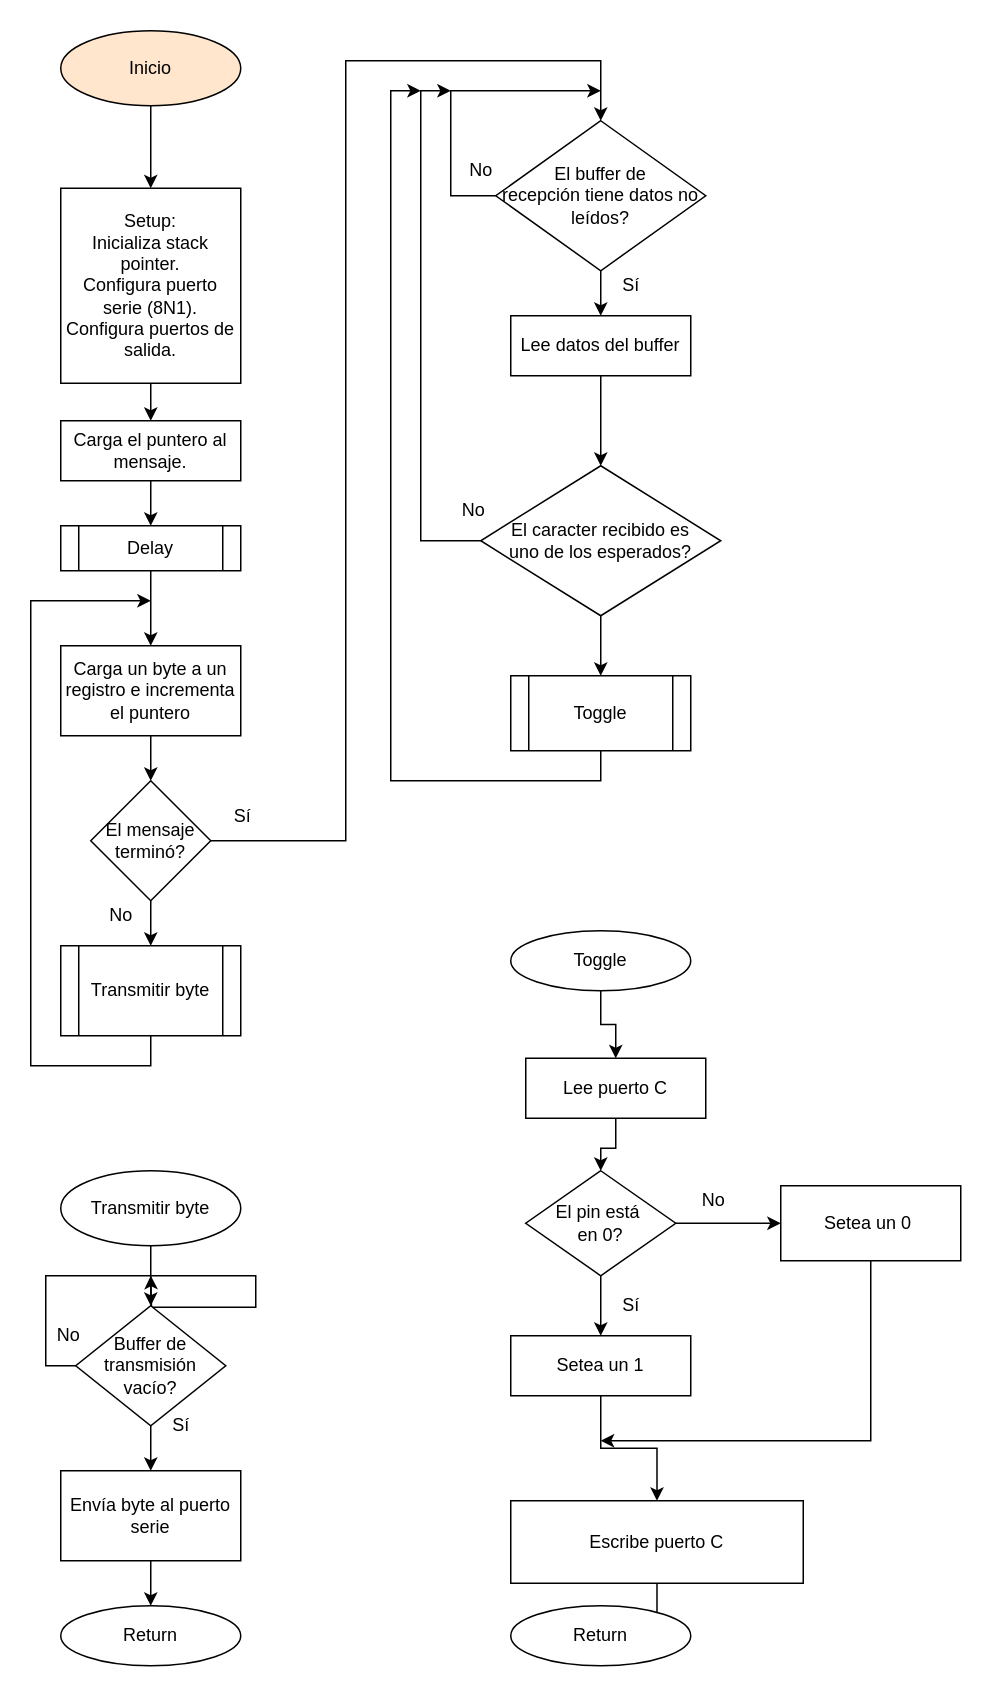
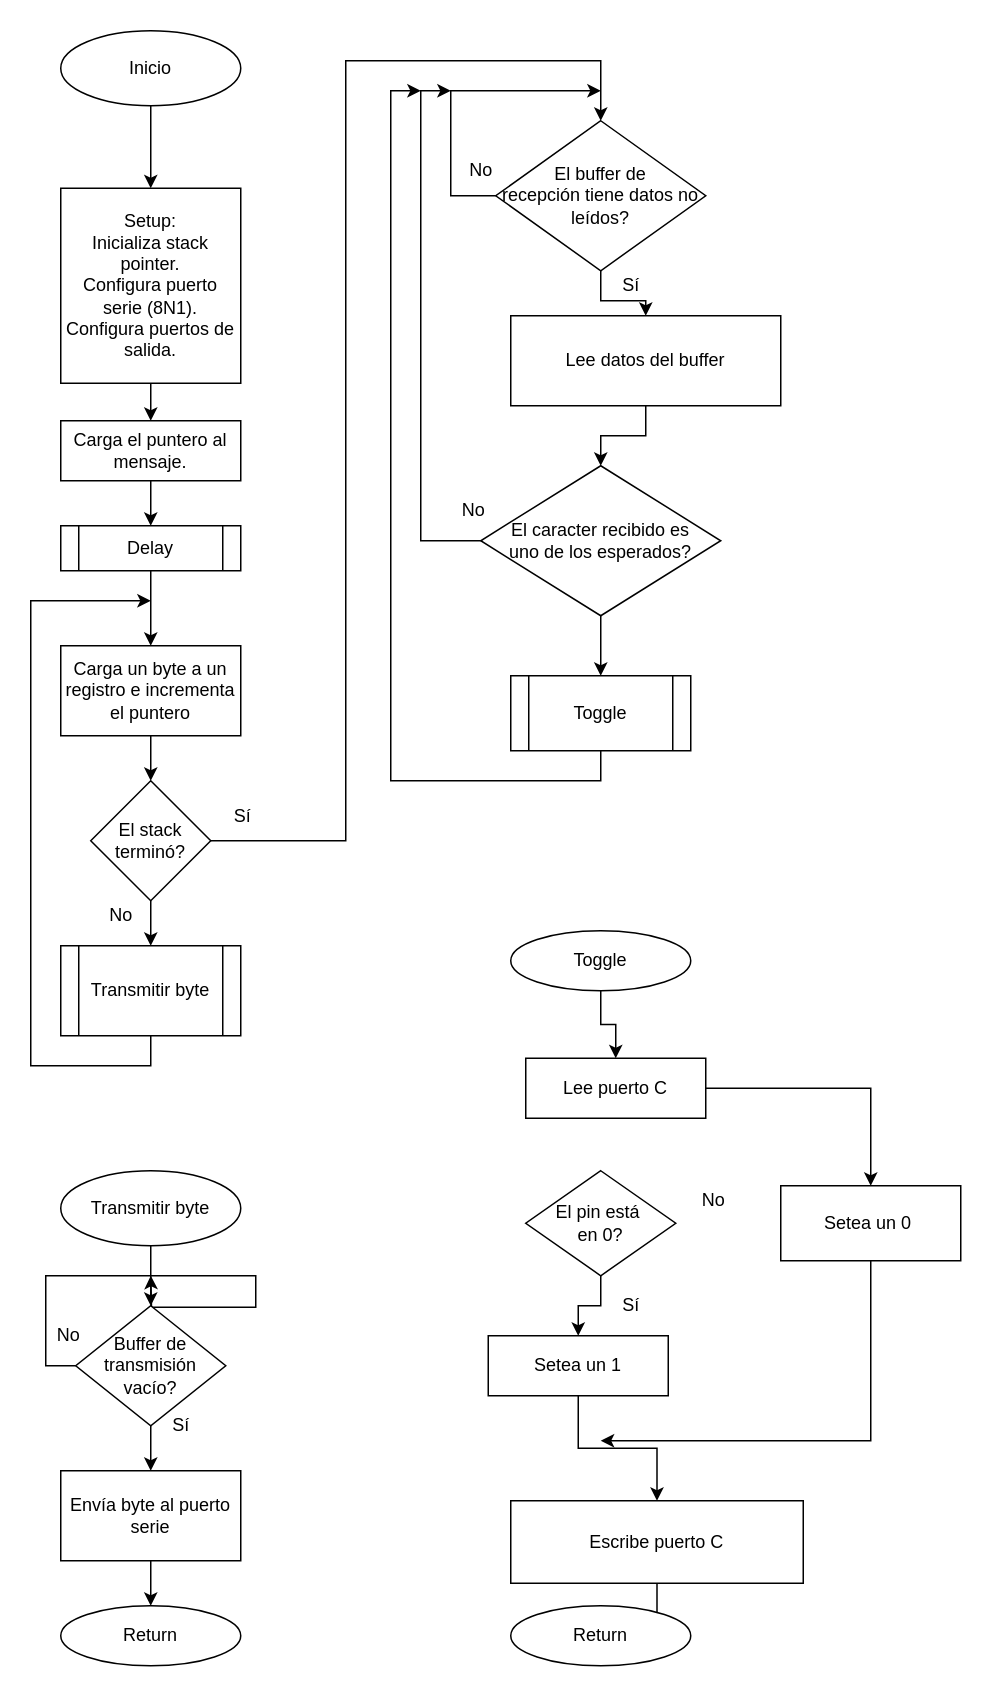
node "Inicio": fillcolor #ffe6cc -> #ffffff
node "Lee datos del buffer": size 180x60 -> 270x90
node "El mensaje terminó?": label "El mensaje terminó?" -> "El stack terminó?"
edge "Lee puerto C" -> "El pin está en 0?": now "Lee puerto C" -> "Setea un 0"
edge "El pin está en 0?" -> "Setea un 0": removed
node "Setea un 1": moved (601, 1366) -> (578, 1366)
